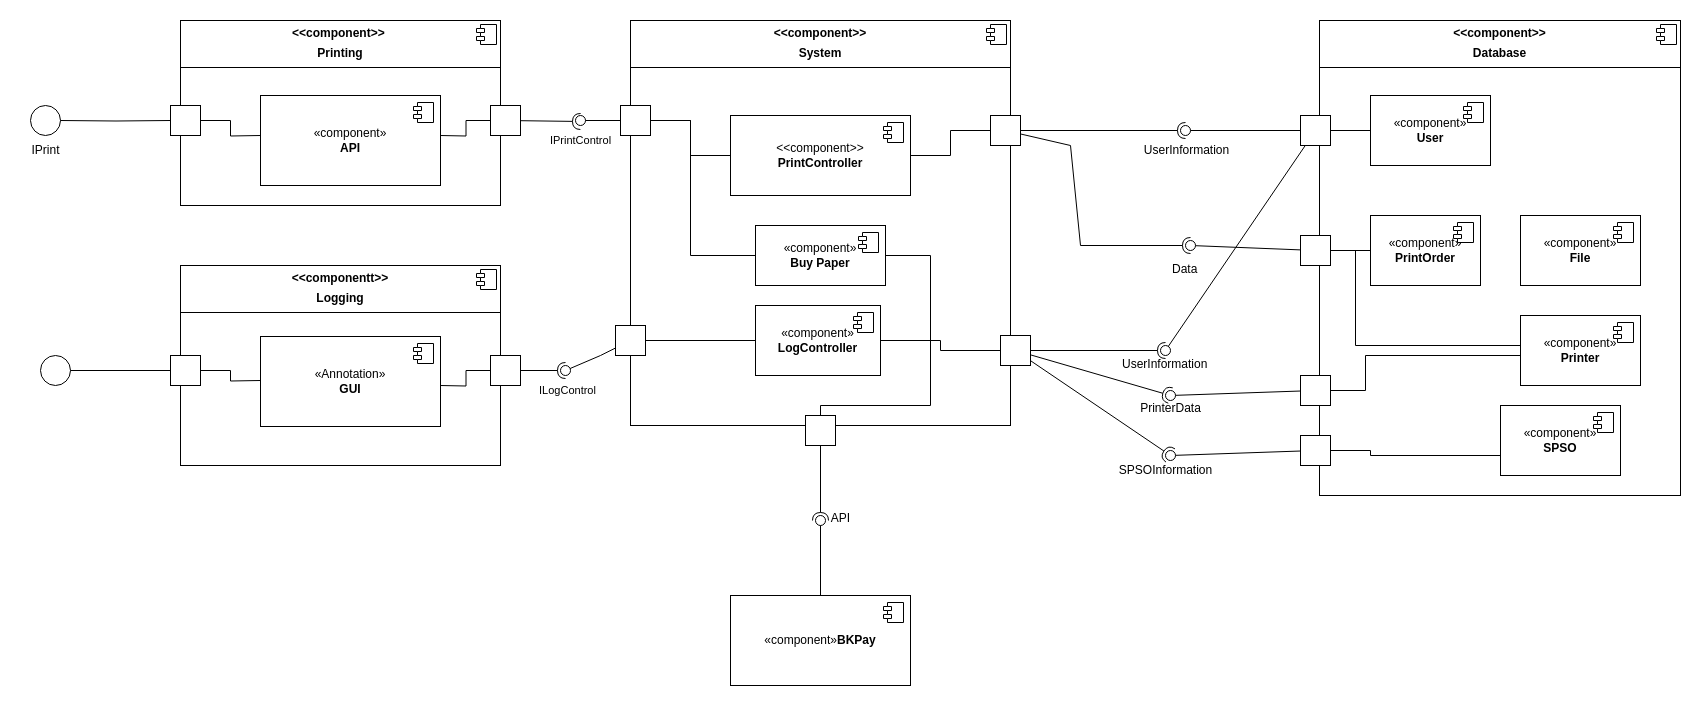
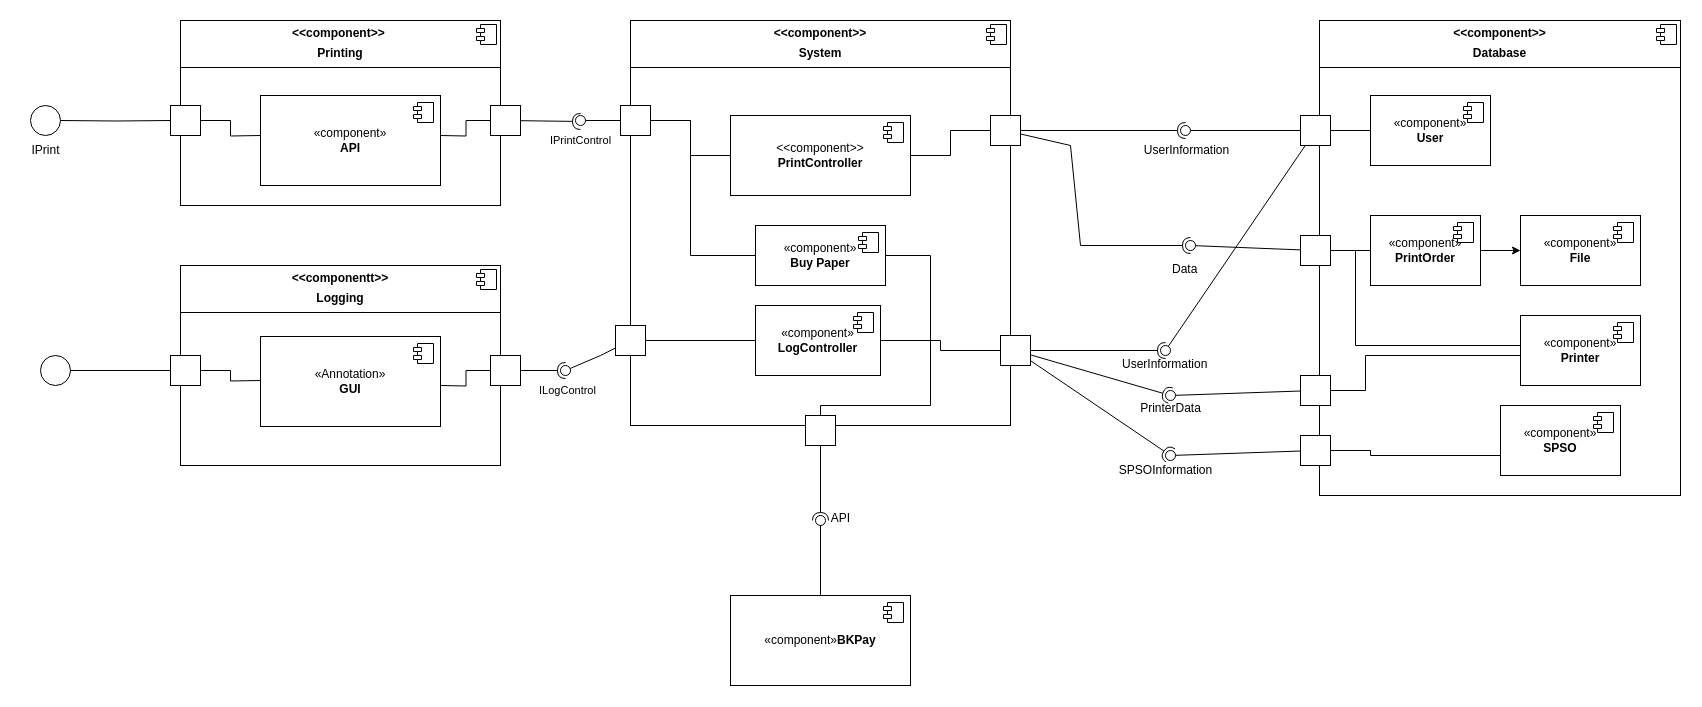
edge "«component» PrintOrder" -> "«component» File": added
